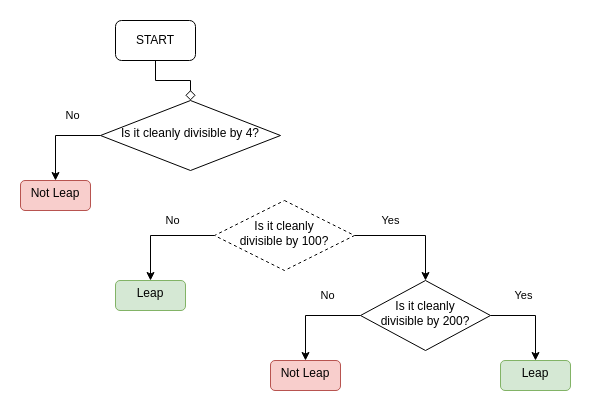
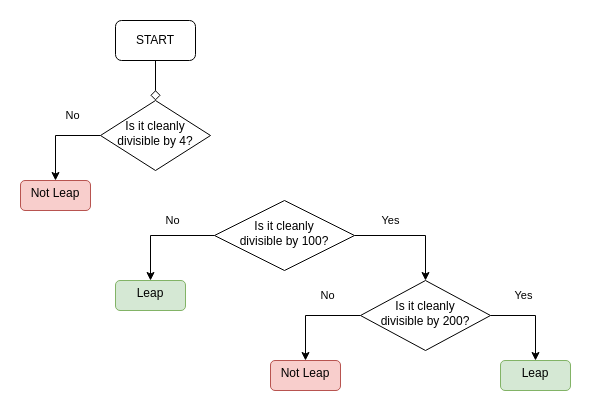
node "Is it cleanly divisible by 4?": size 180x70 -> 110x70
node "Is it cleanly divisible by 100?": style dashed -> solid
